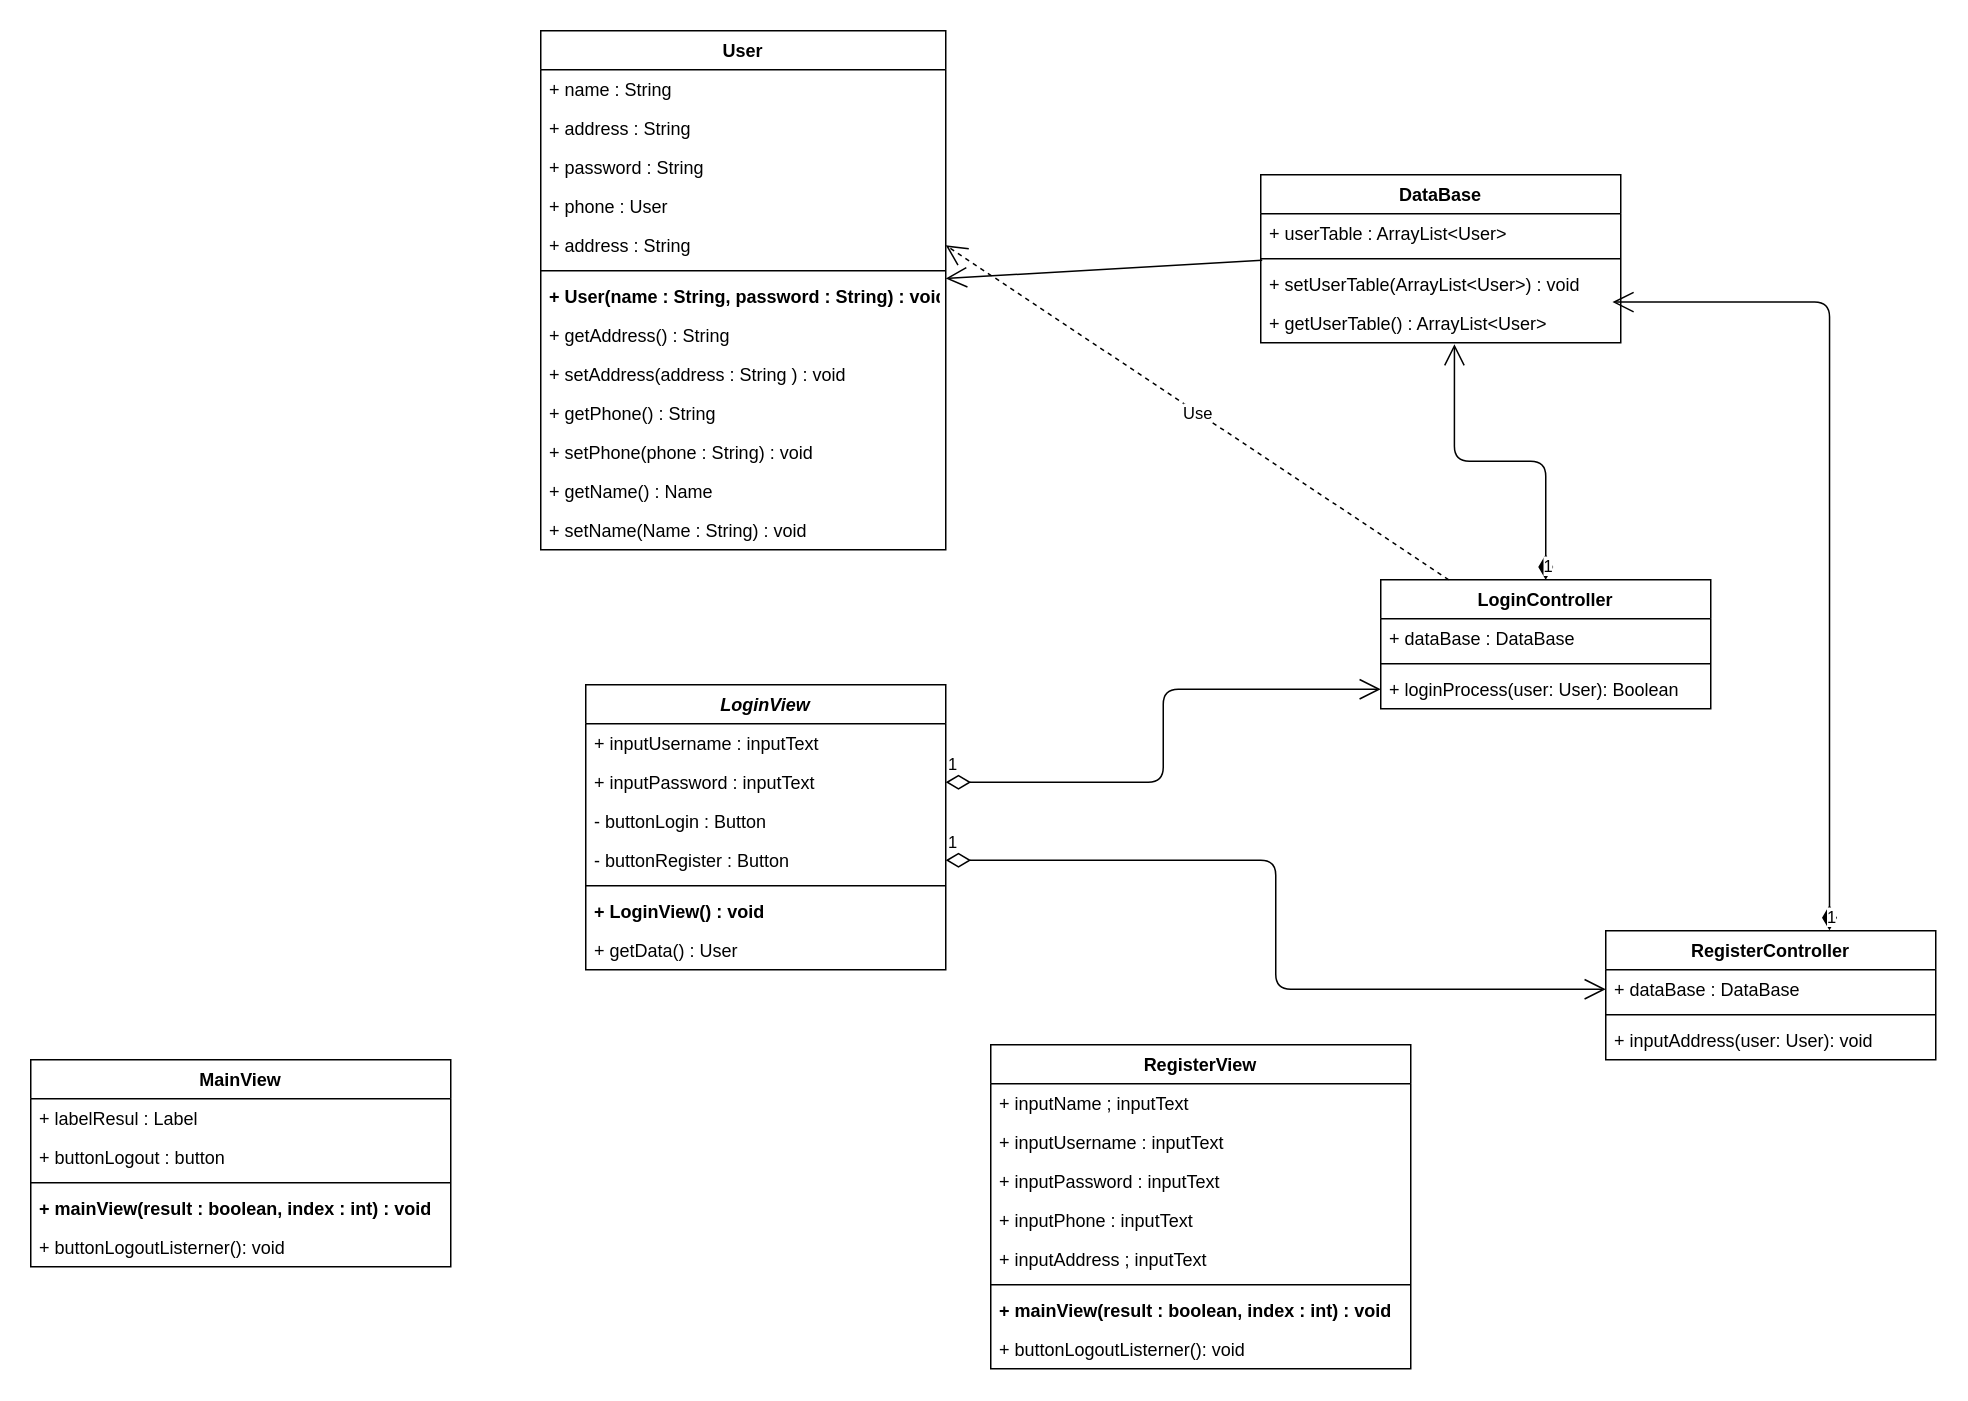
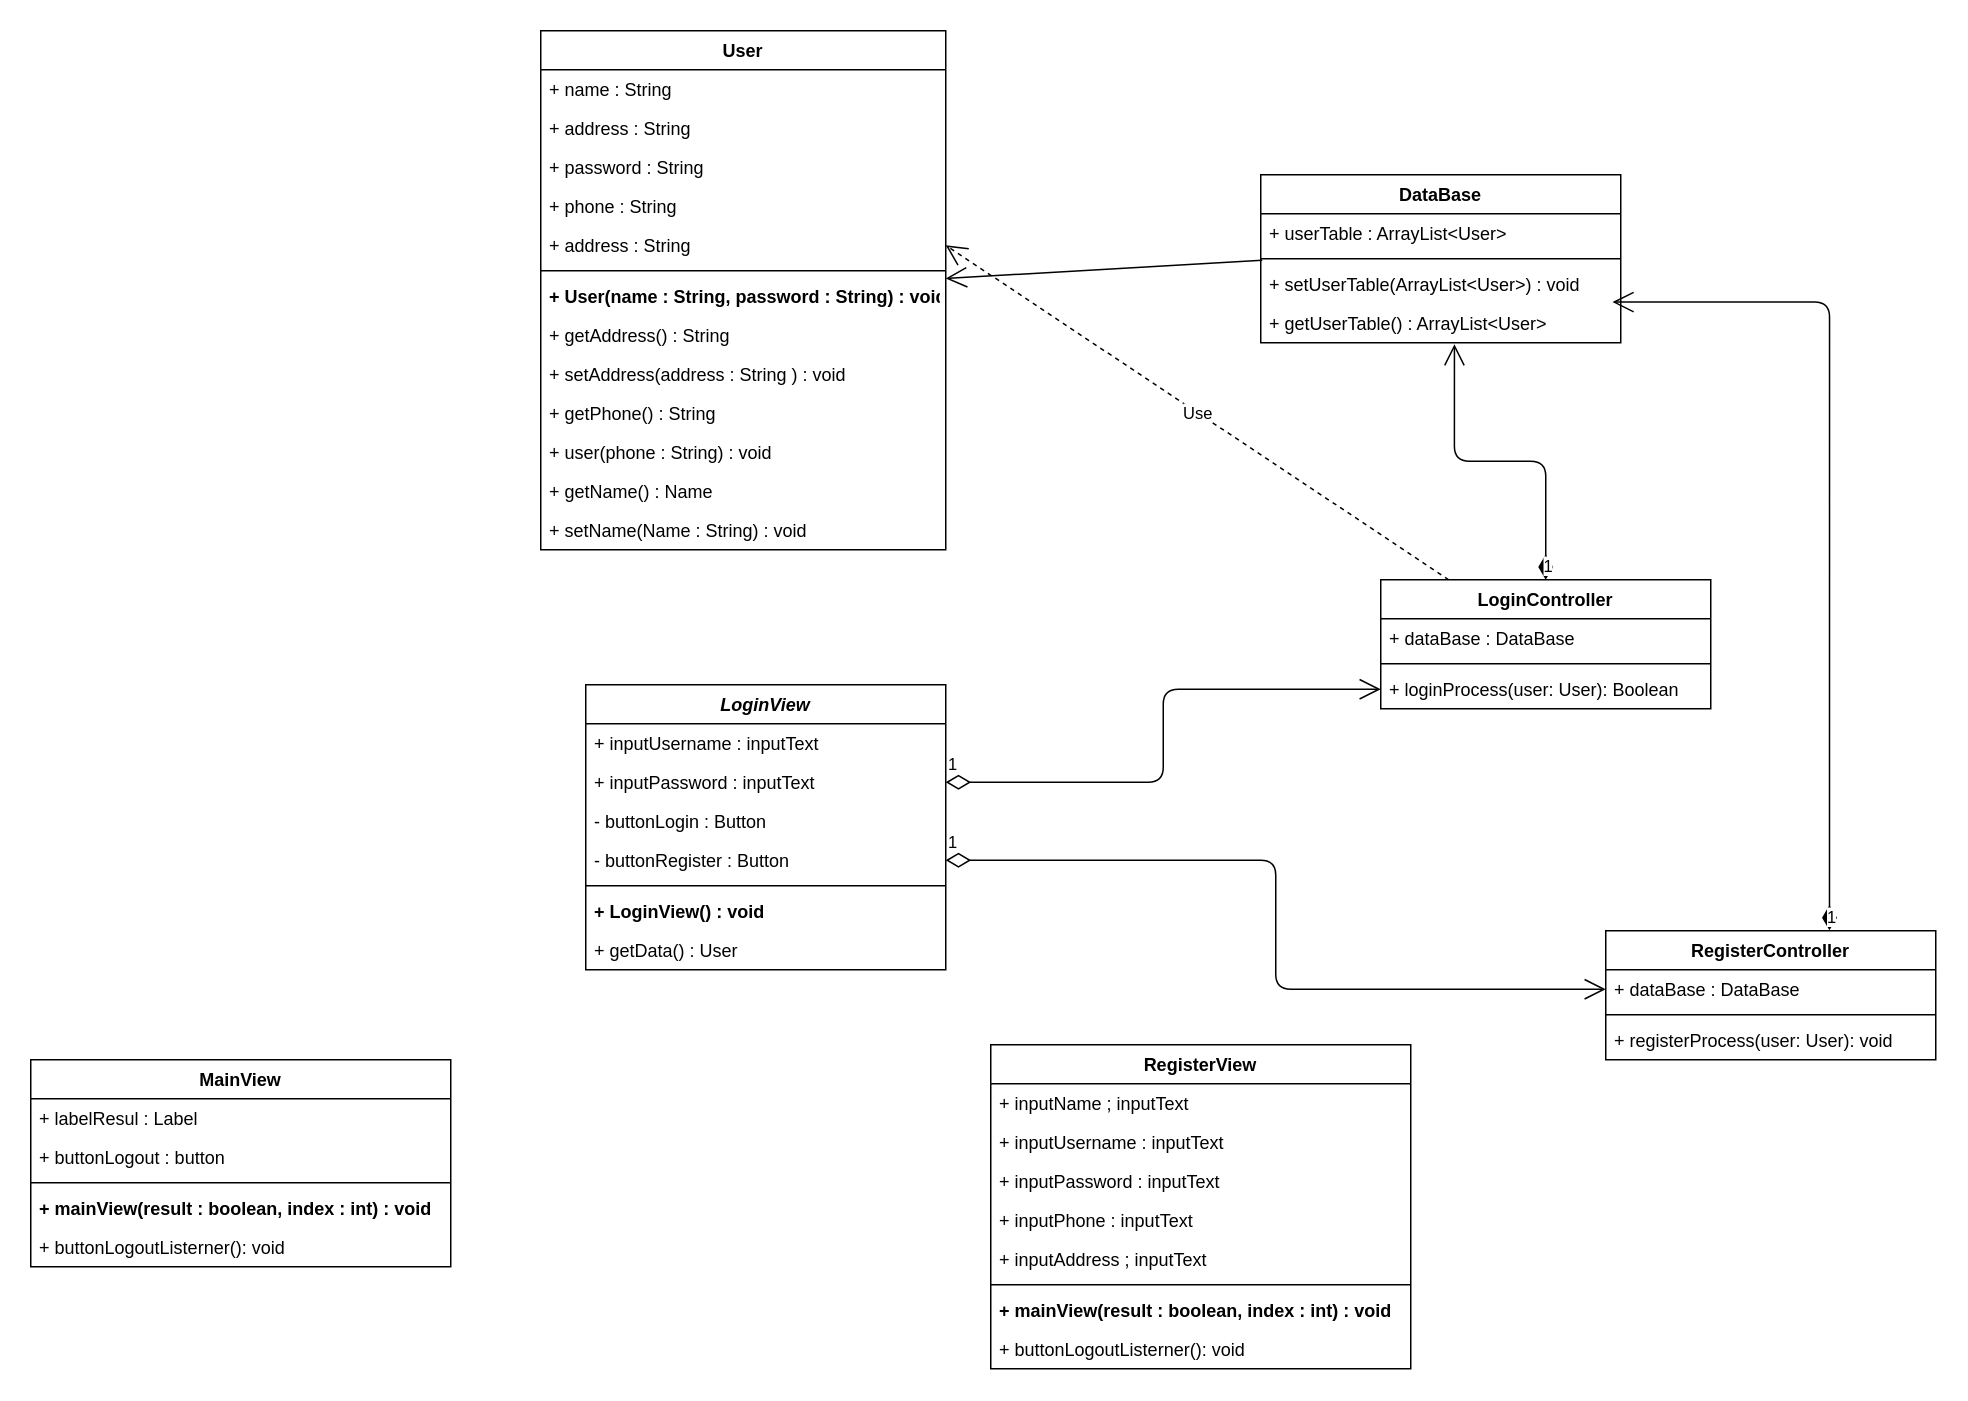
node "+ phone : User": label "+ phone : User" -> "+ phone : String"
node "+ setPhone(phone : String) : void": label "+ setPhone(phone : String) : void" -> "+ user(phone : String) : void"
node "+ inputAddress(user: User): void": label "+ inputAddress(user: User): void" -> "+ registerProcess(user: User): void"
